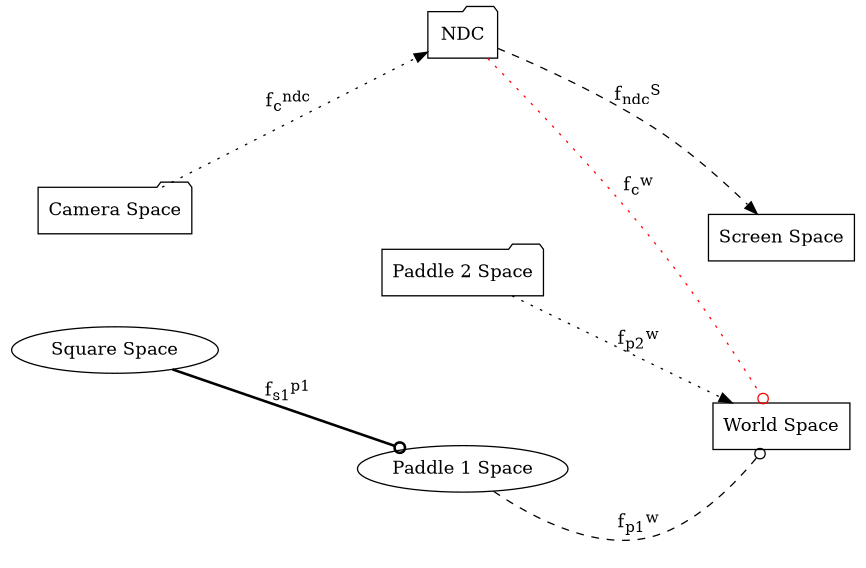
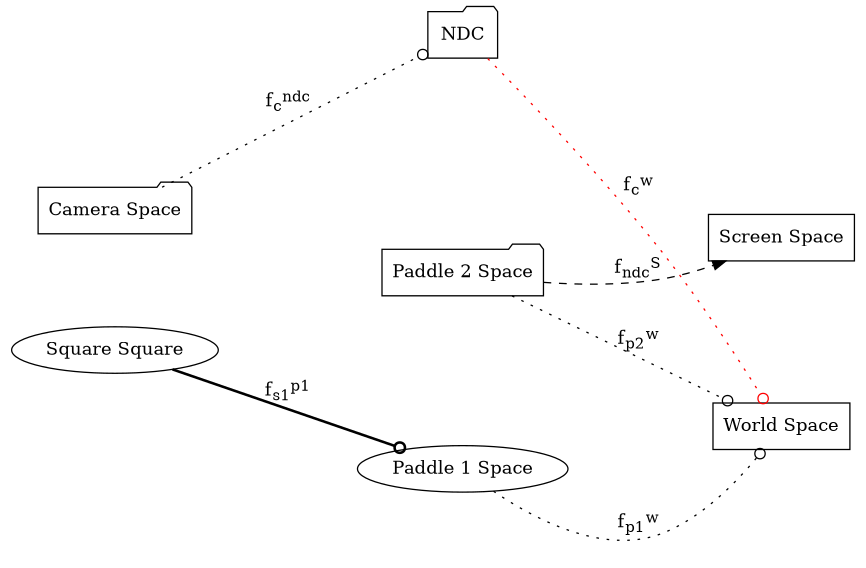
edge "NDC" -> "Screen Space": now "Paddle 2 Space" -> "Screen Space"
edge "Camera Space" -> "NDC": arrowhead normal -> odot
edge "Paddle 2 Space" -> "World Space": arrowhead normal -> odot
node "Square Space": label "Square Space" -> "Square Square"
edge "Paddle 1 Space" -> "World Space": style dashed -> dotted
